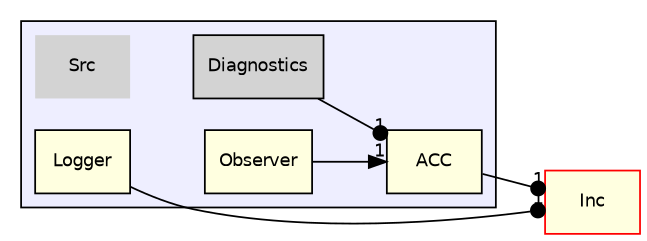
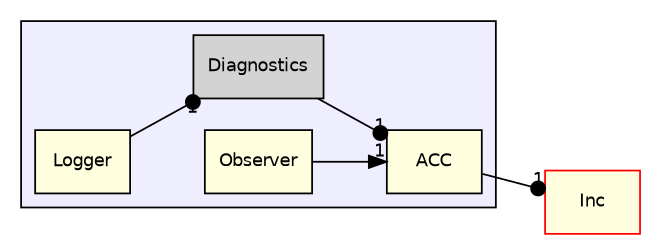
node "Src": removed
edge "Logger" -> "Inc": now "Logger" -> "Diagnostics"
